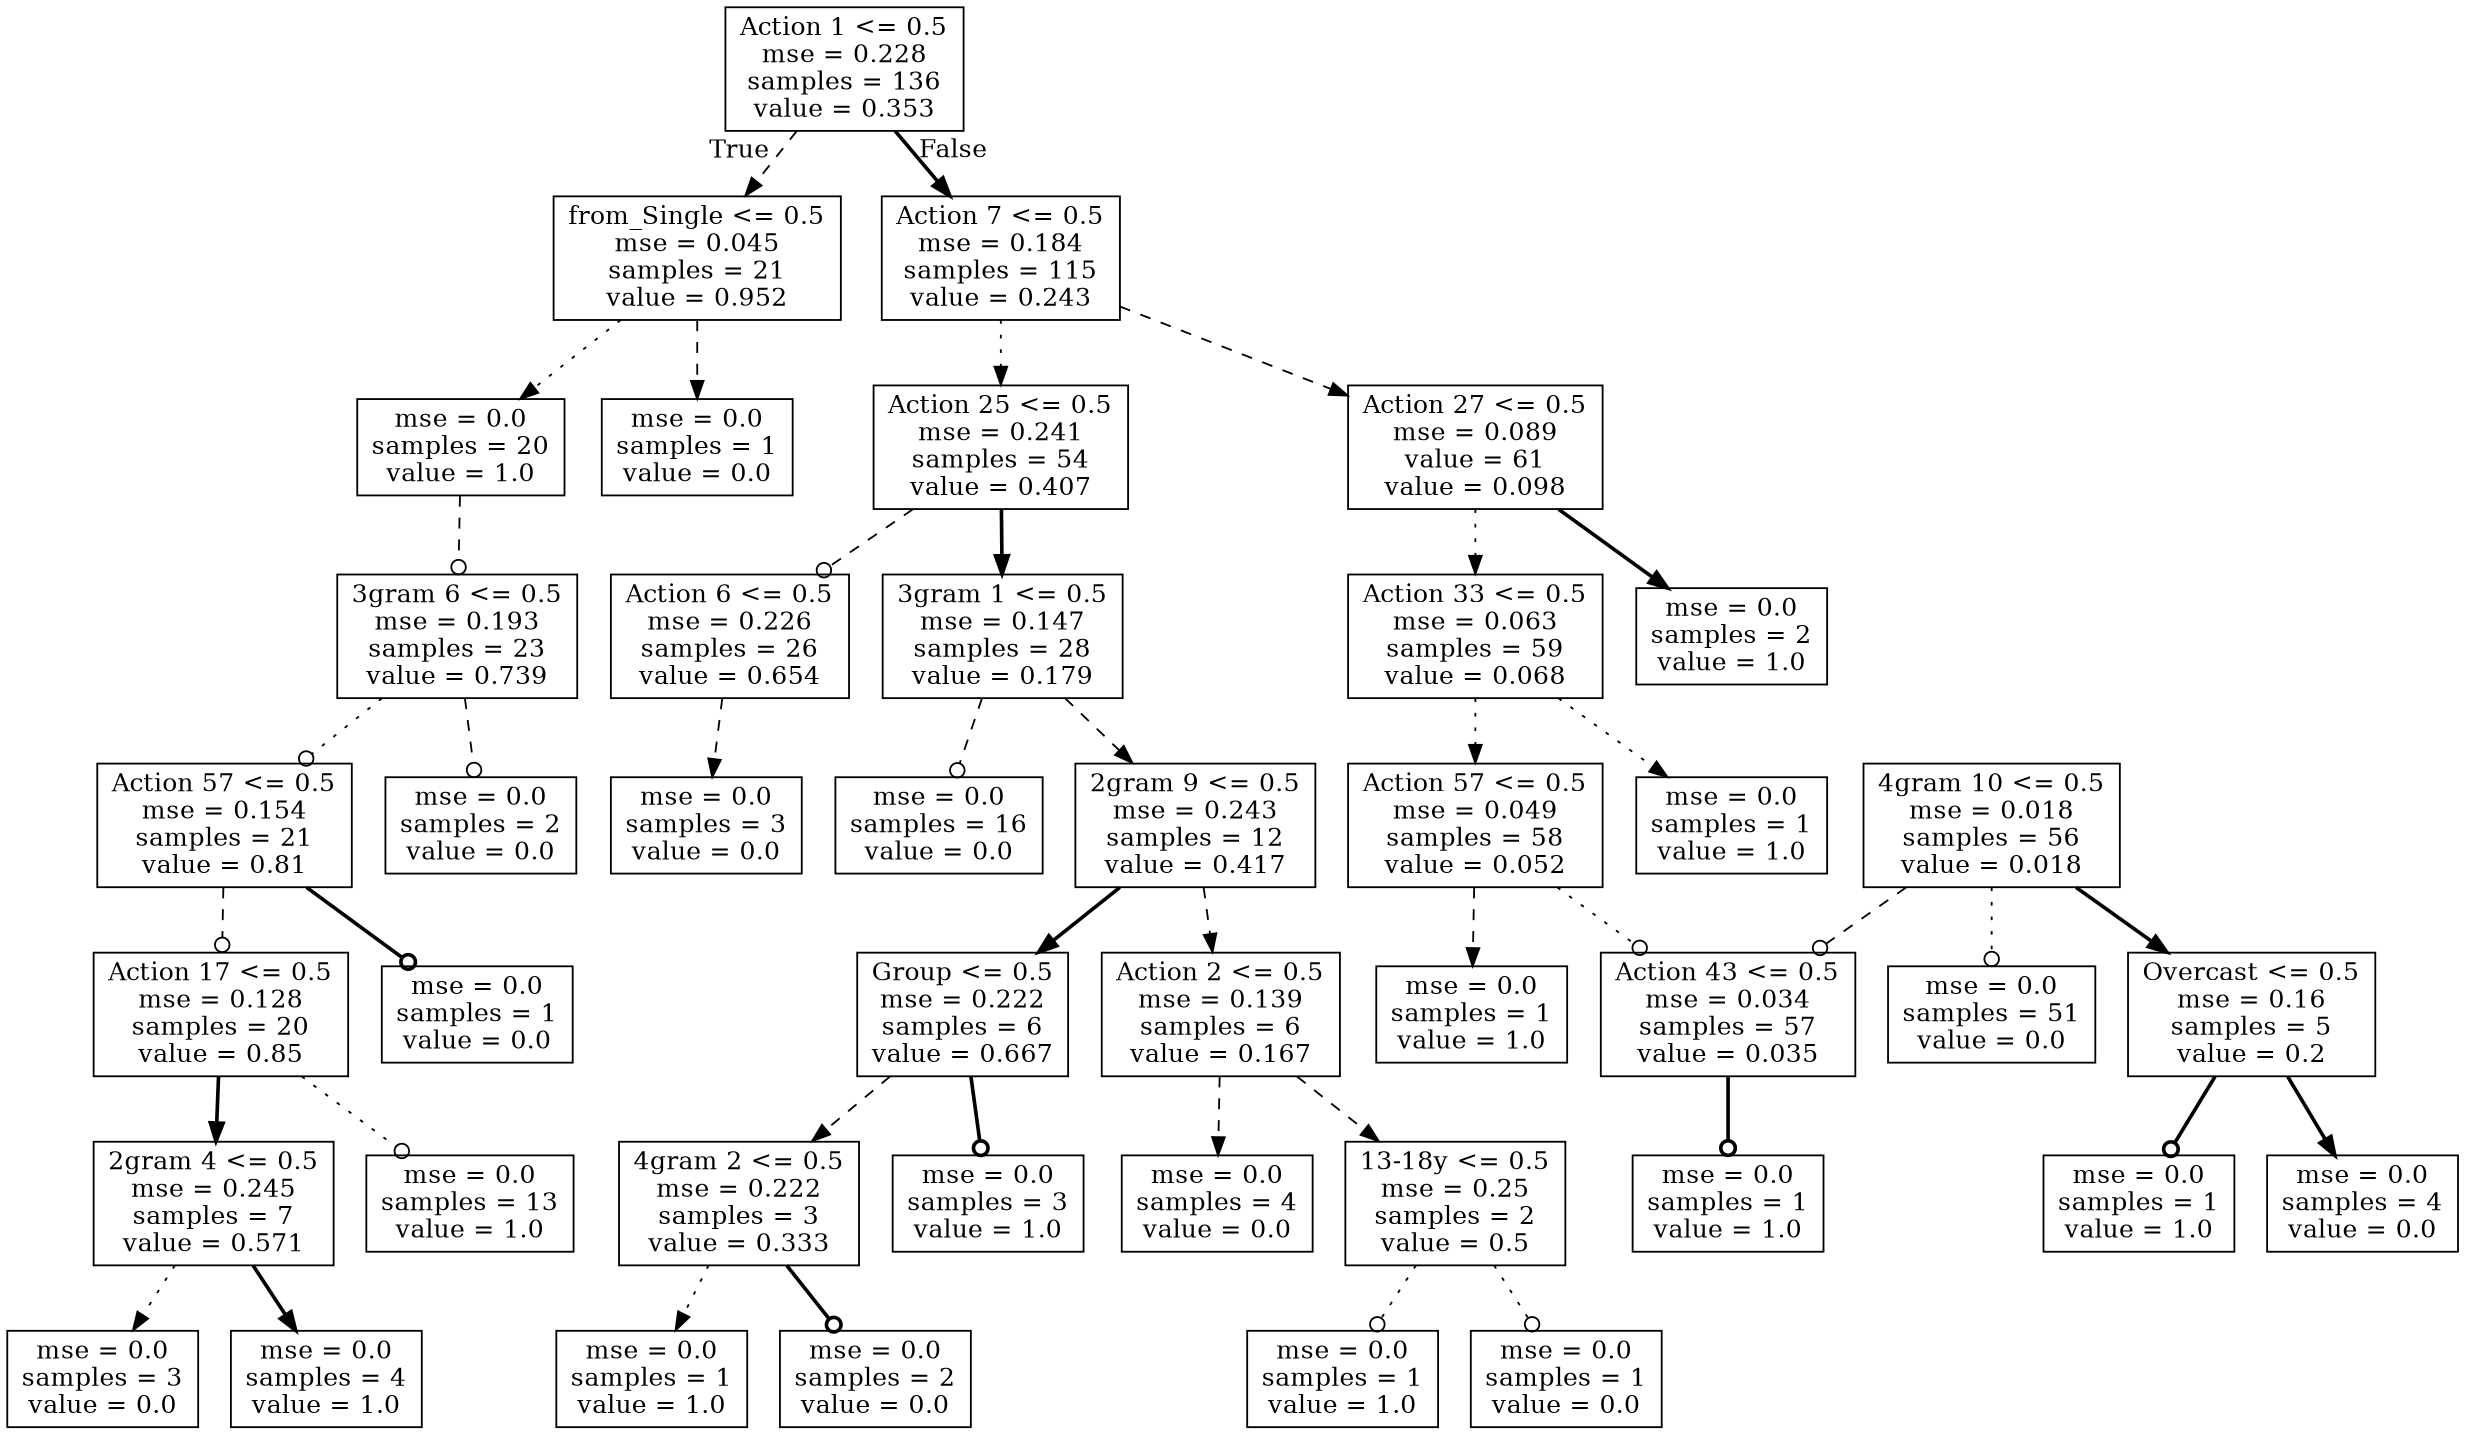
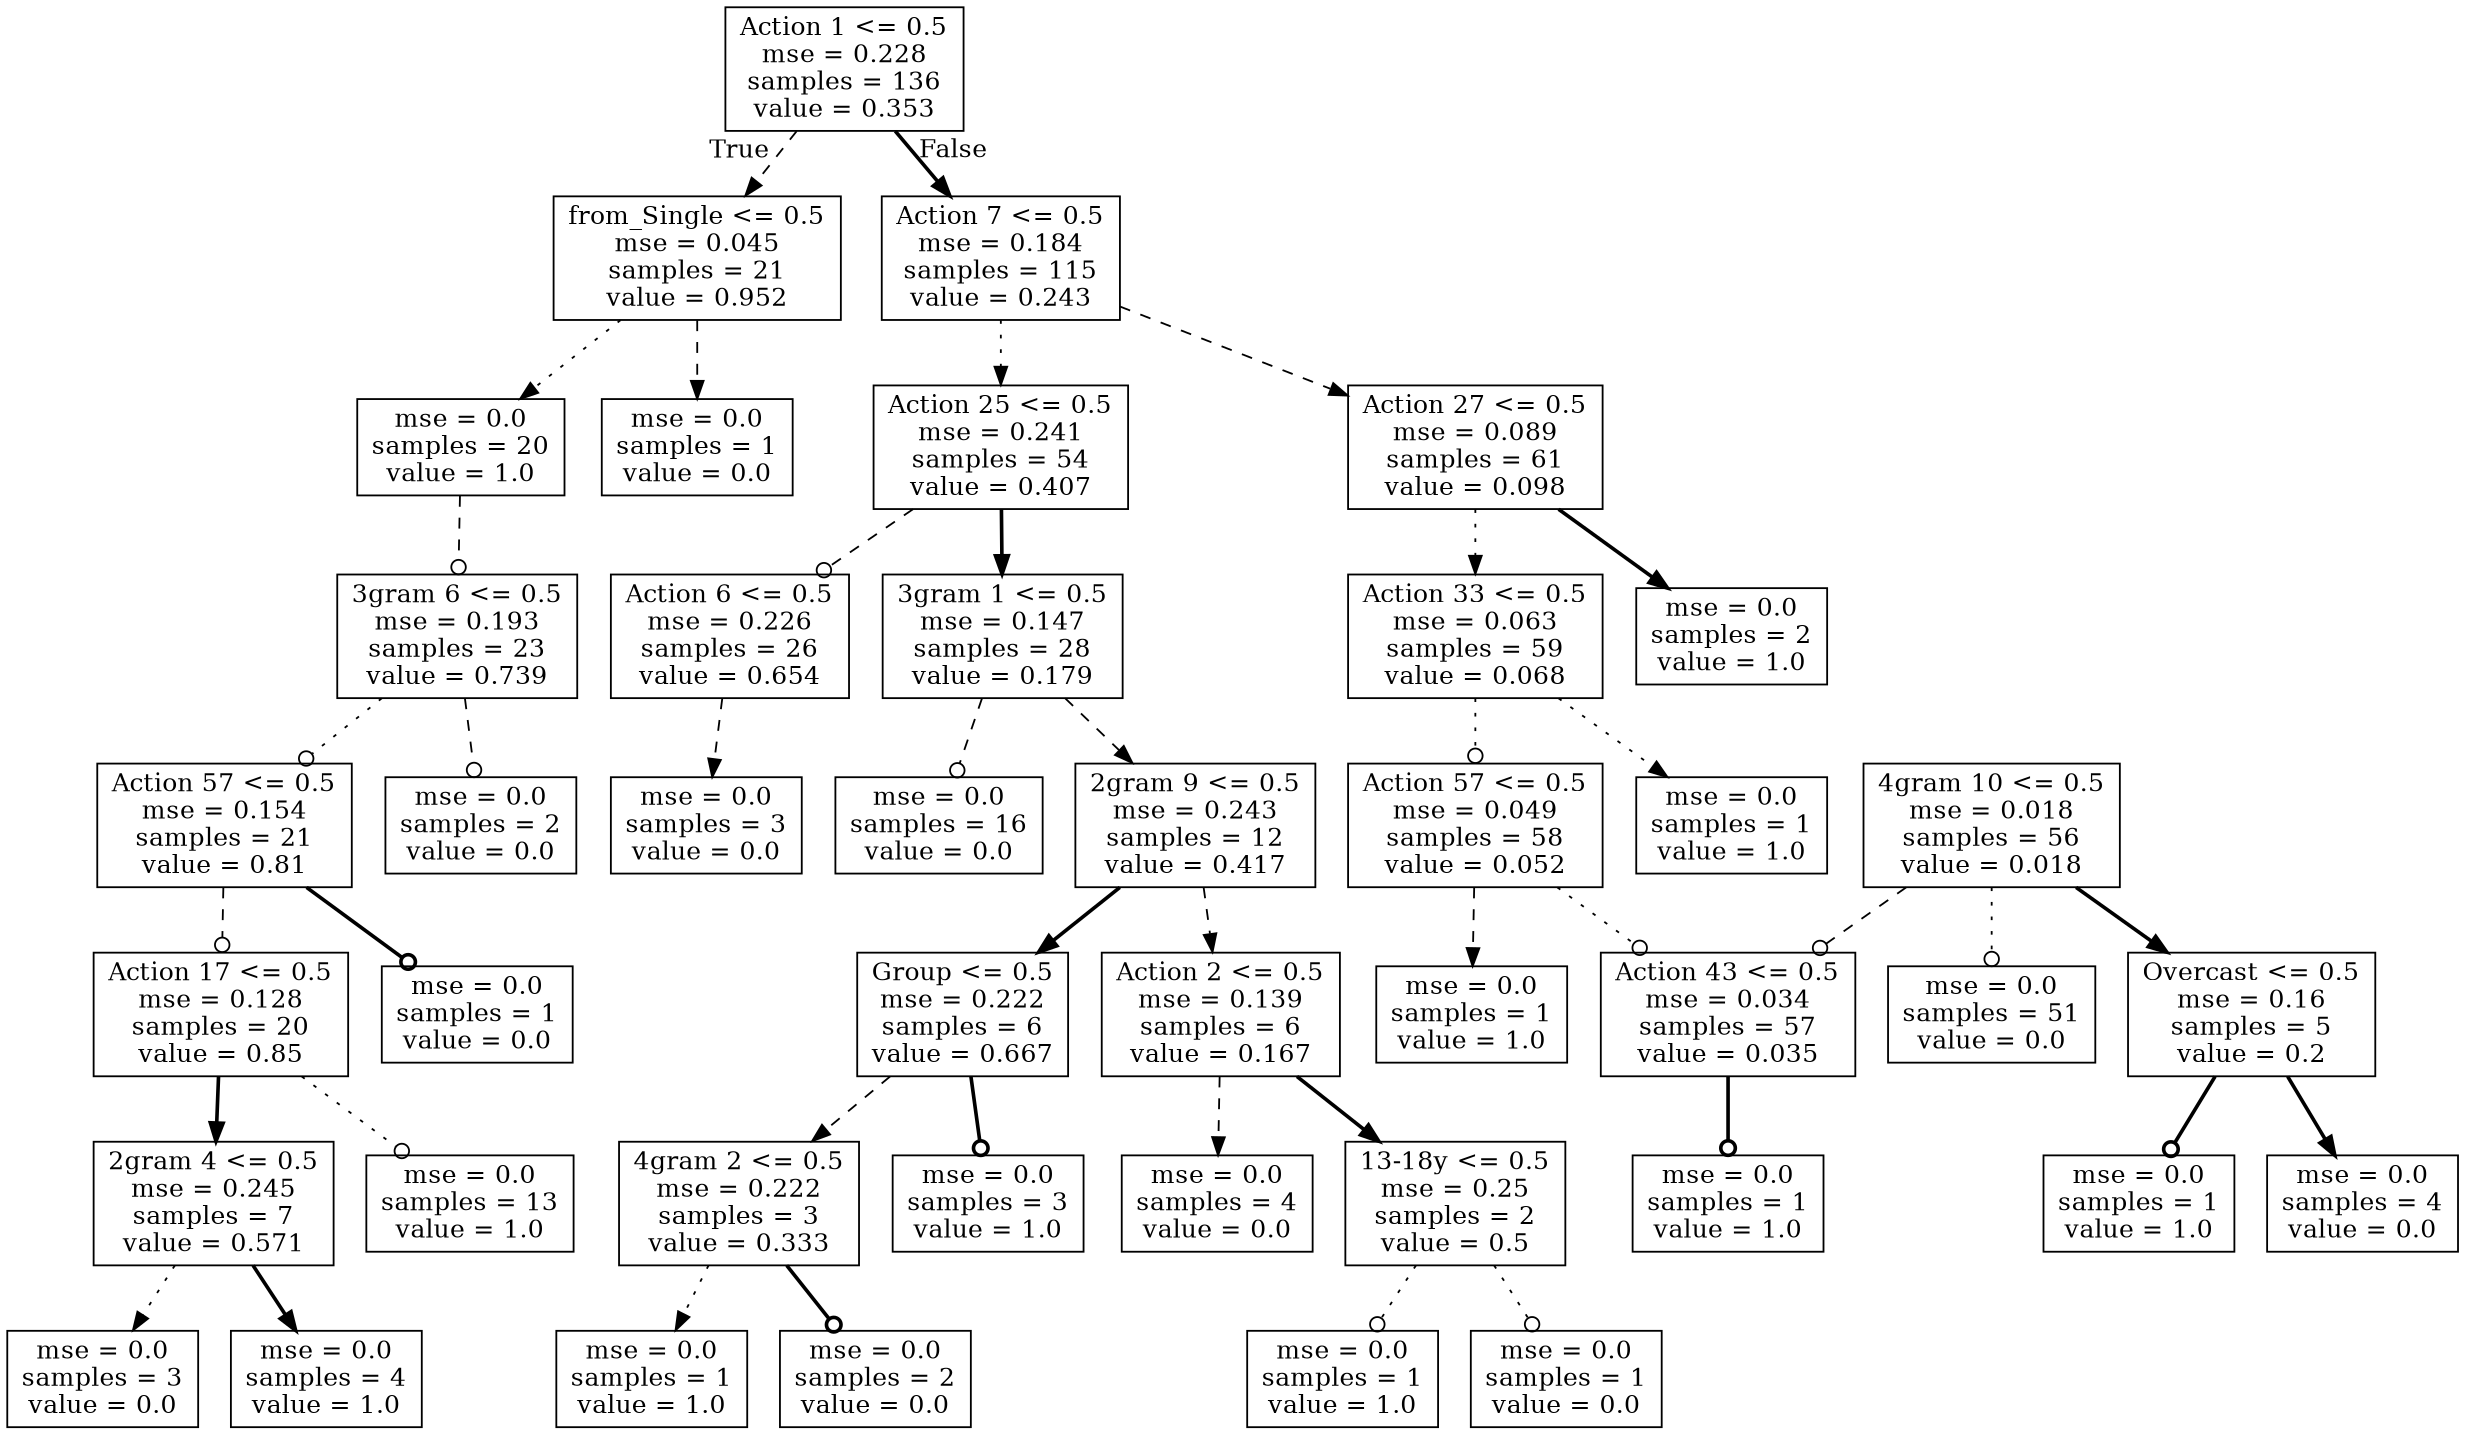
node "Action 27 <= 0.5 mse = 0.089 value = 61 value = 0.098": label "Action 27 <= 0.5 mse = 0.089 value = 61 value = 0.098" -> "Action 27 <= 0.5 mse = 0.089 samples = 61 value = 0.098"
edge "Action 33 <= 0.5 mse = 0.063 samples = 59 value = 0.068" -> "Action 57 <= 0.5 mse = 0.049 samples = 58 value = 0.052": arrowhead normal -> odot
edge "Action 2 <= 0.5 mse = 0.139 samples = 6 value = 0.167" -> "13-18y <= 0.5 mse = 0.25 samples = 2 value = 0.5": style dashed -> bold
